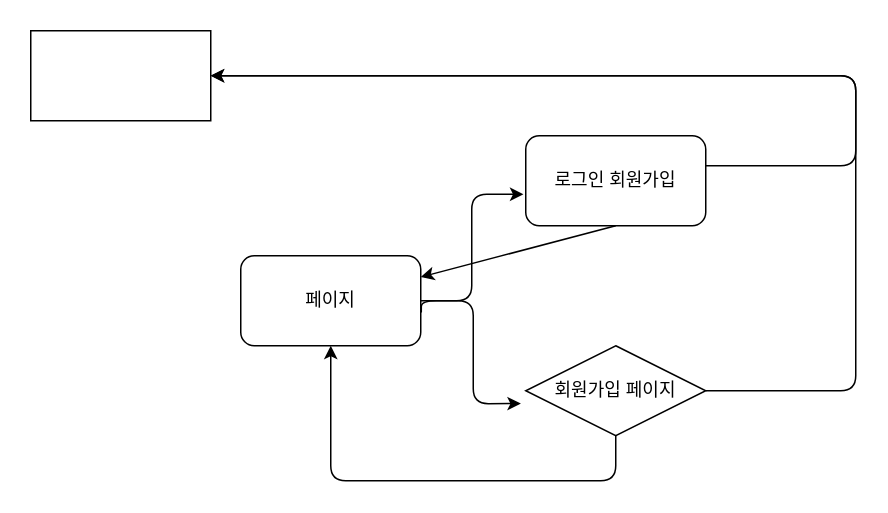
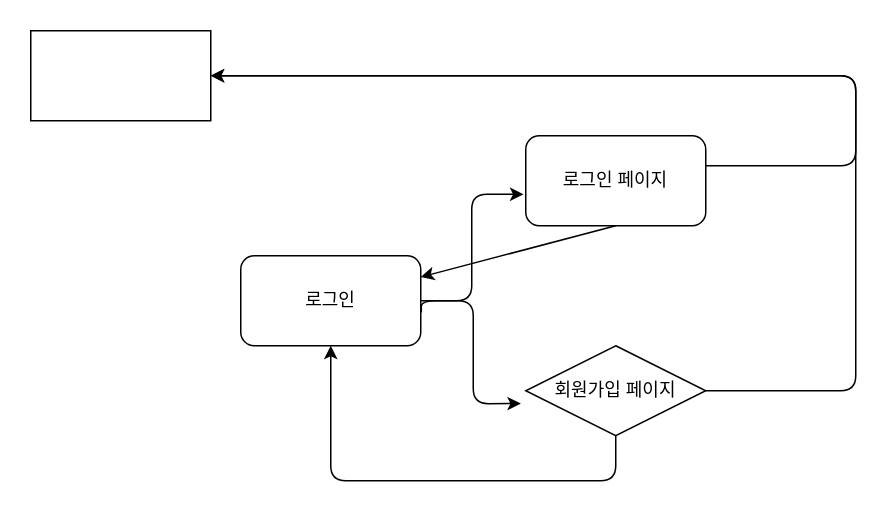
node "로그인 회원가입": label "로그인 회원가입" -> "로그인 페이지"
node "페이지": label "페이지" -> "로그인"
